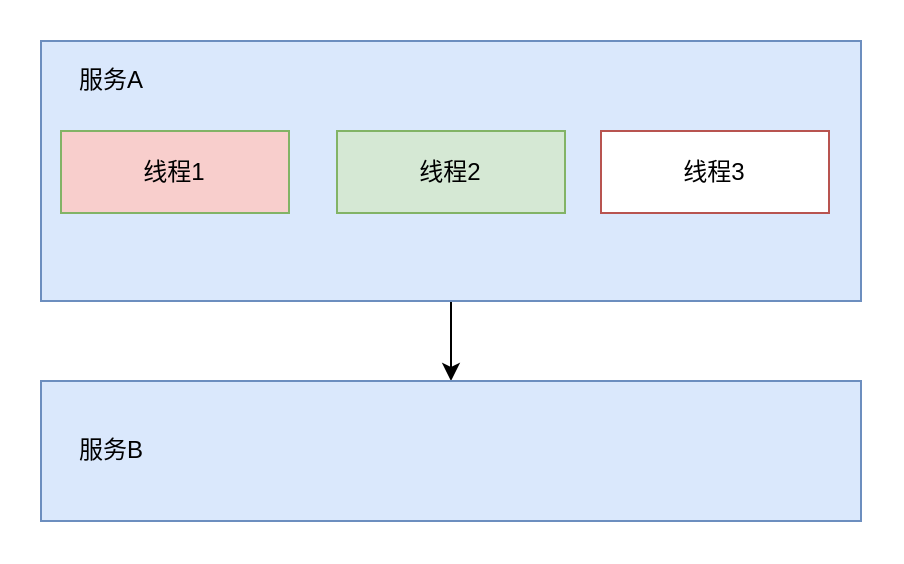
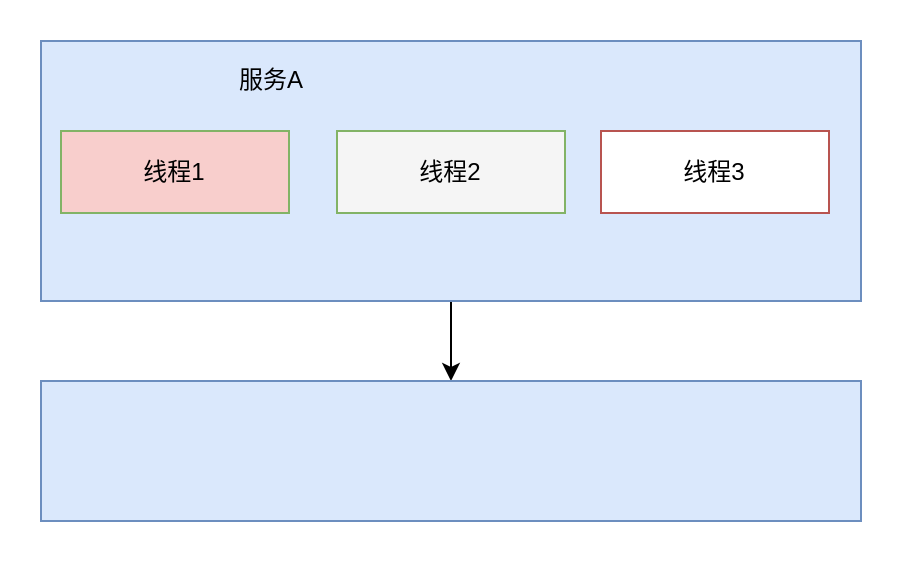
node "服务A": moved (111, 81) -> (271, 81)
node "线程2": fillcolor #d5e8d4 -> #f5f5f5
node "服务B": removed
